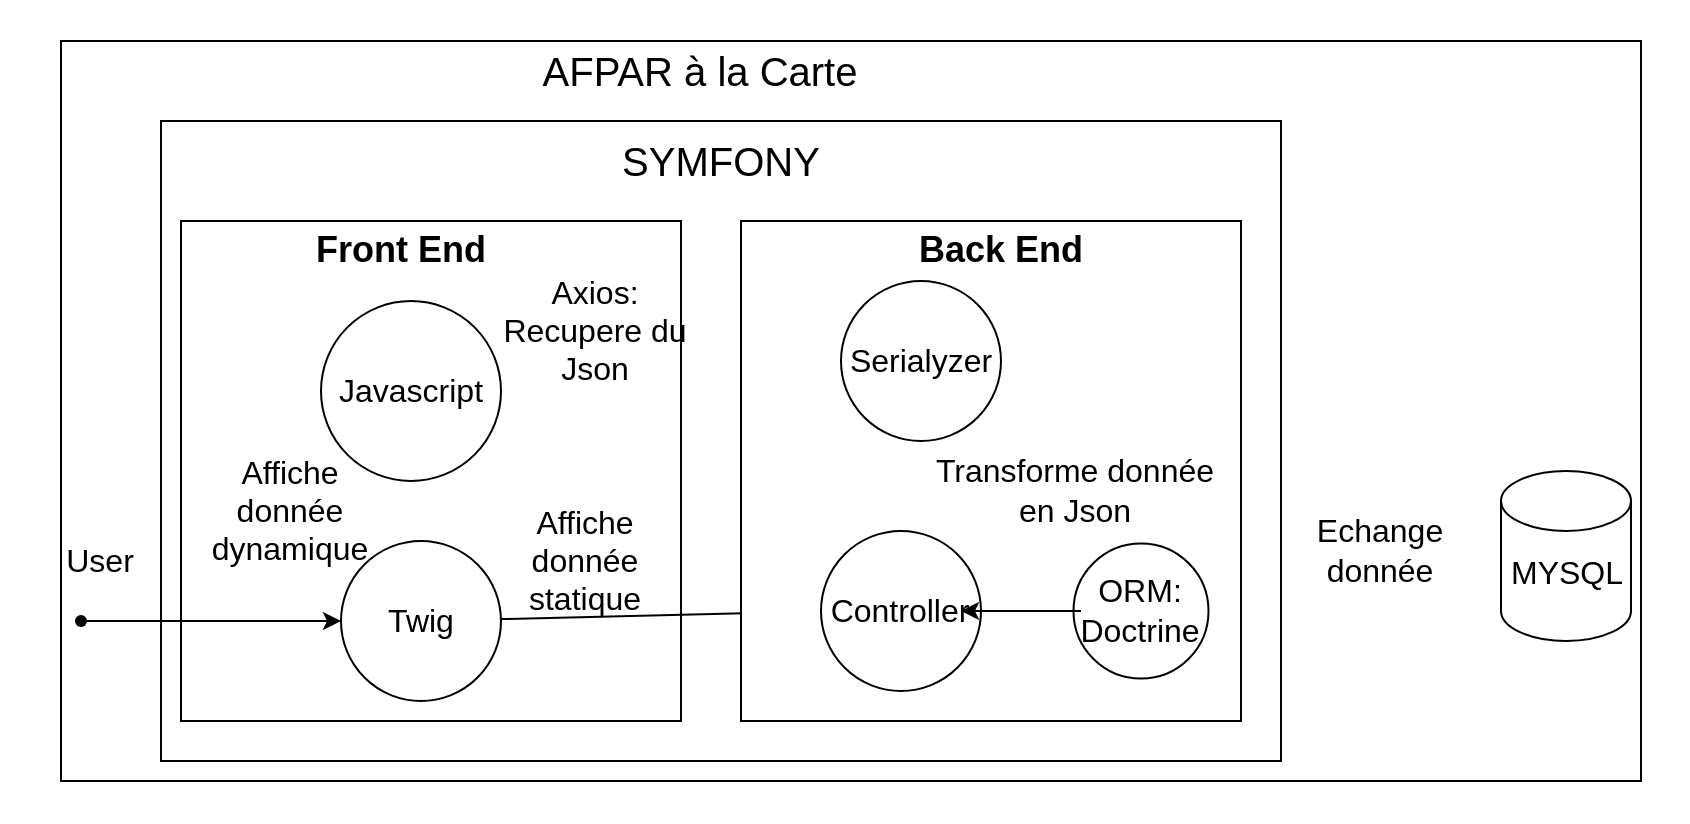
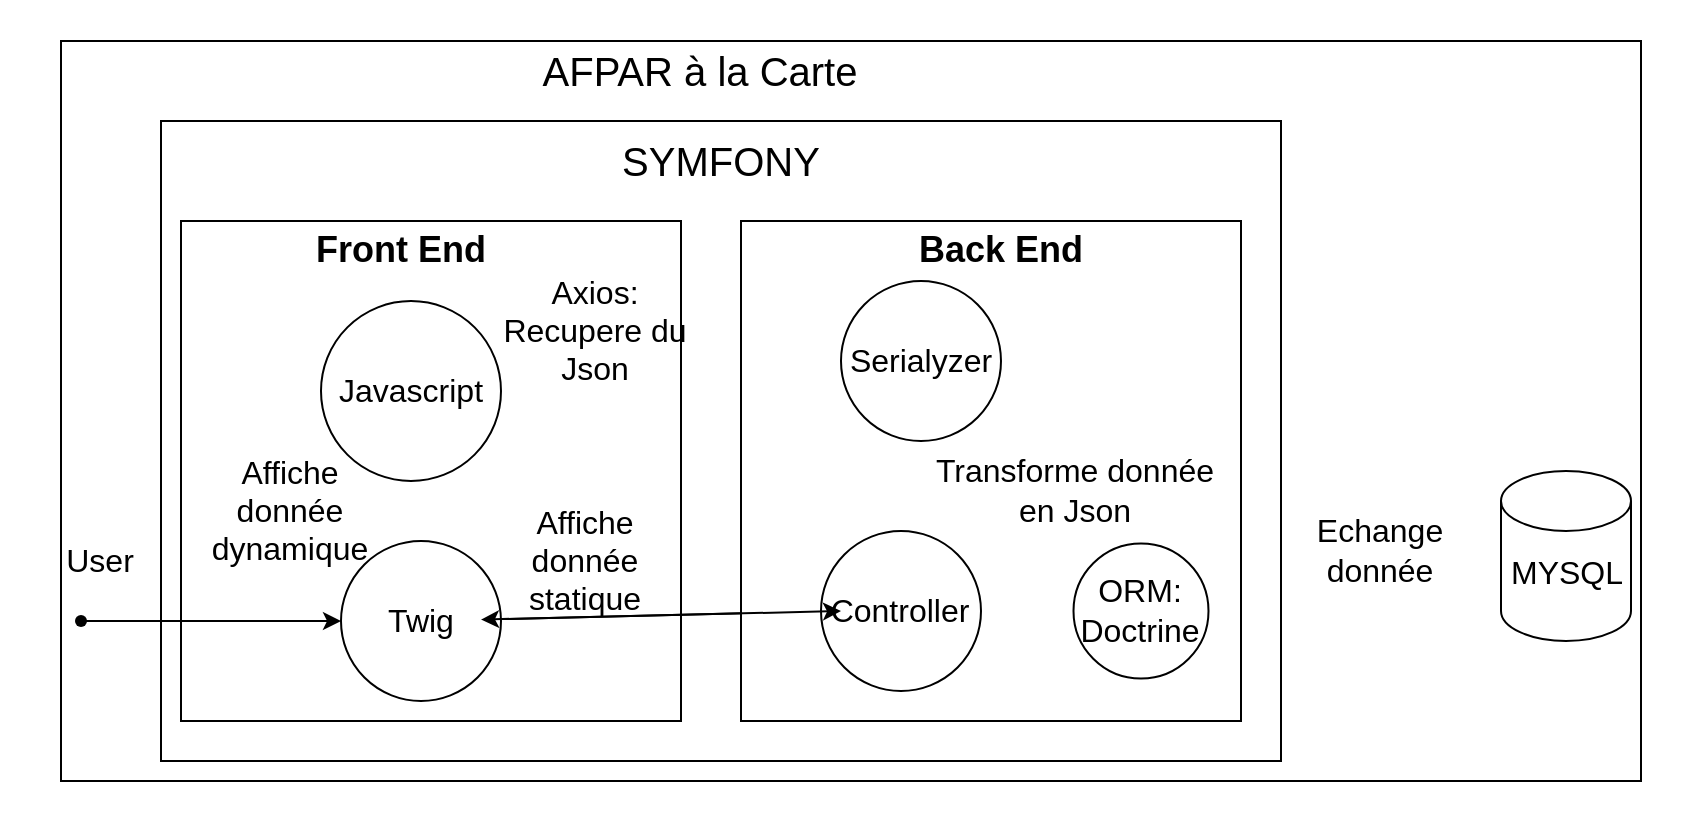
edge "ORM: Doctrine" -> "Controller": removed
edge "Controller" -- "Twig": added
